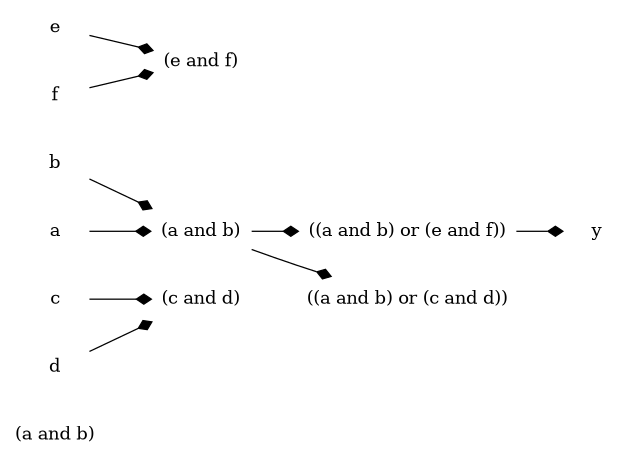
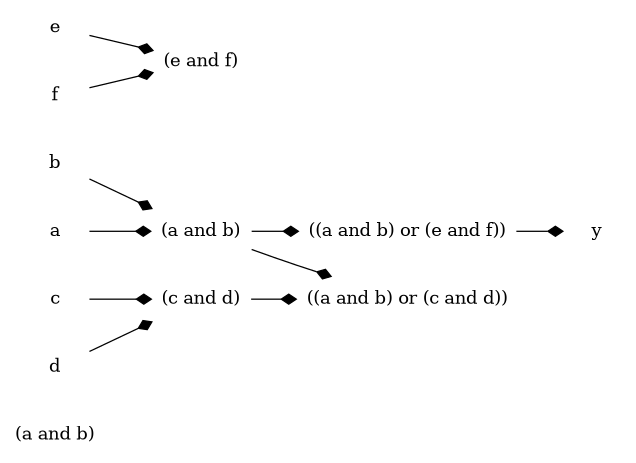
edge "(c and d)" -> "((a and b) or (c and d))": added
